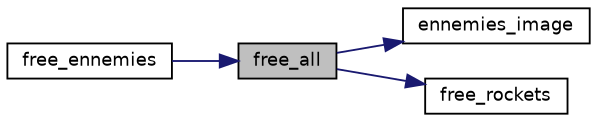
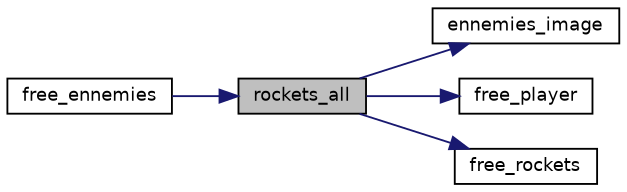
node "free_all": label "free_all" -> "rockets_all"
node "free_player": added
